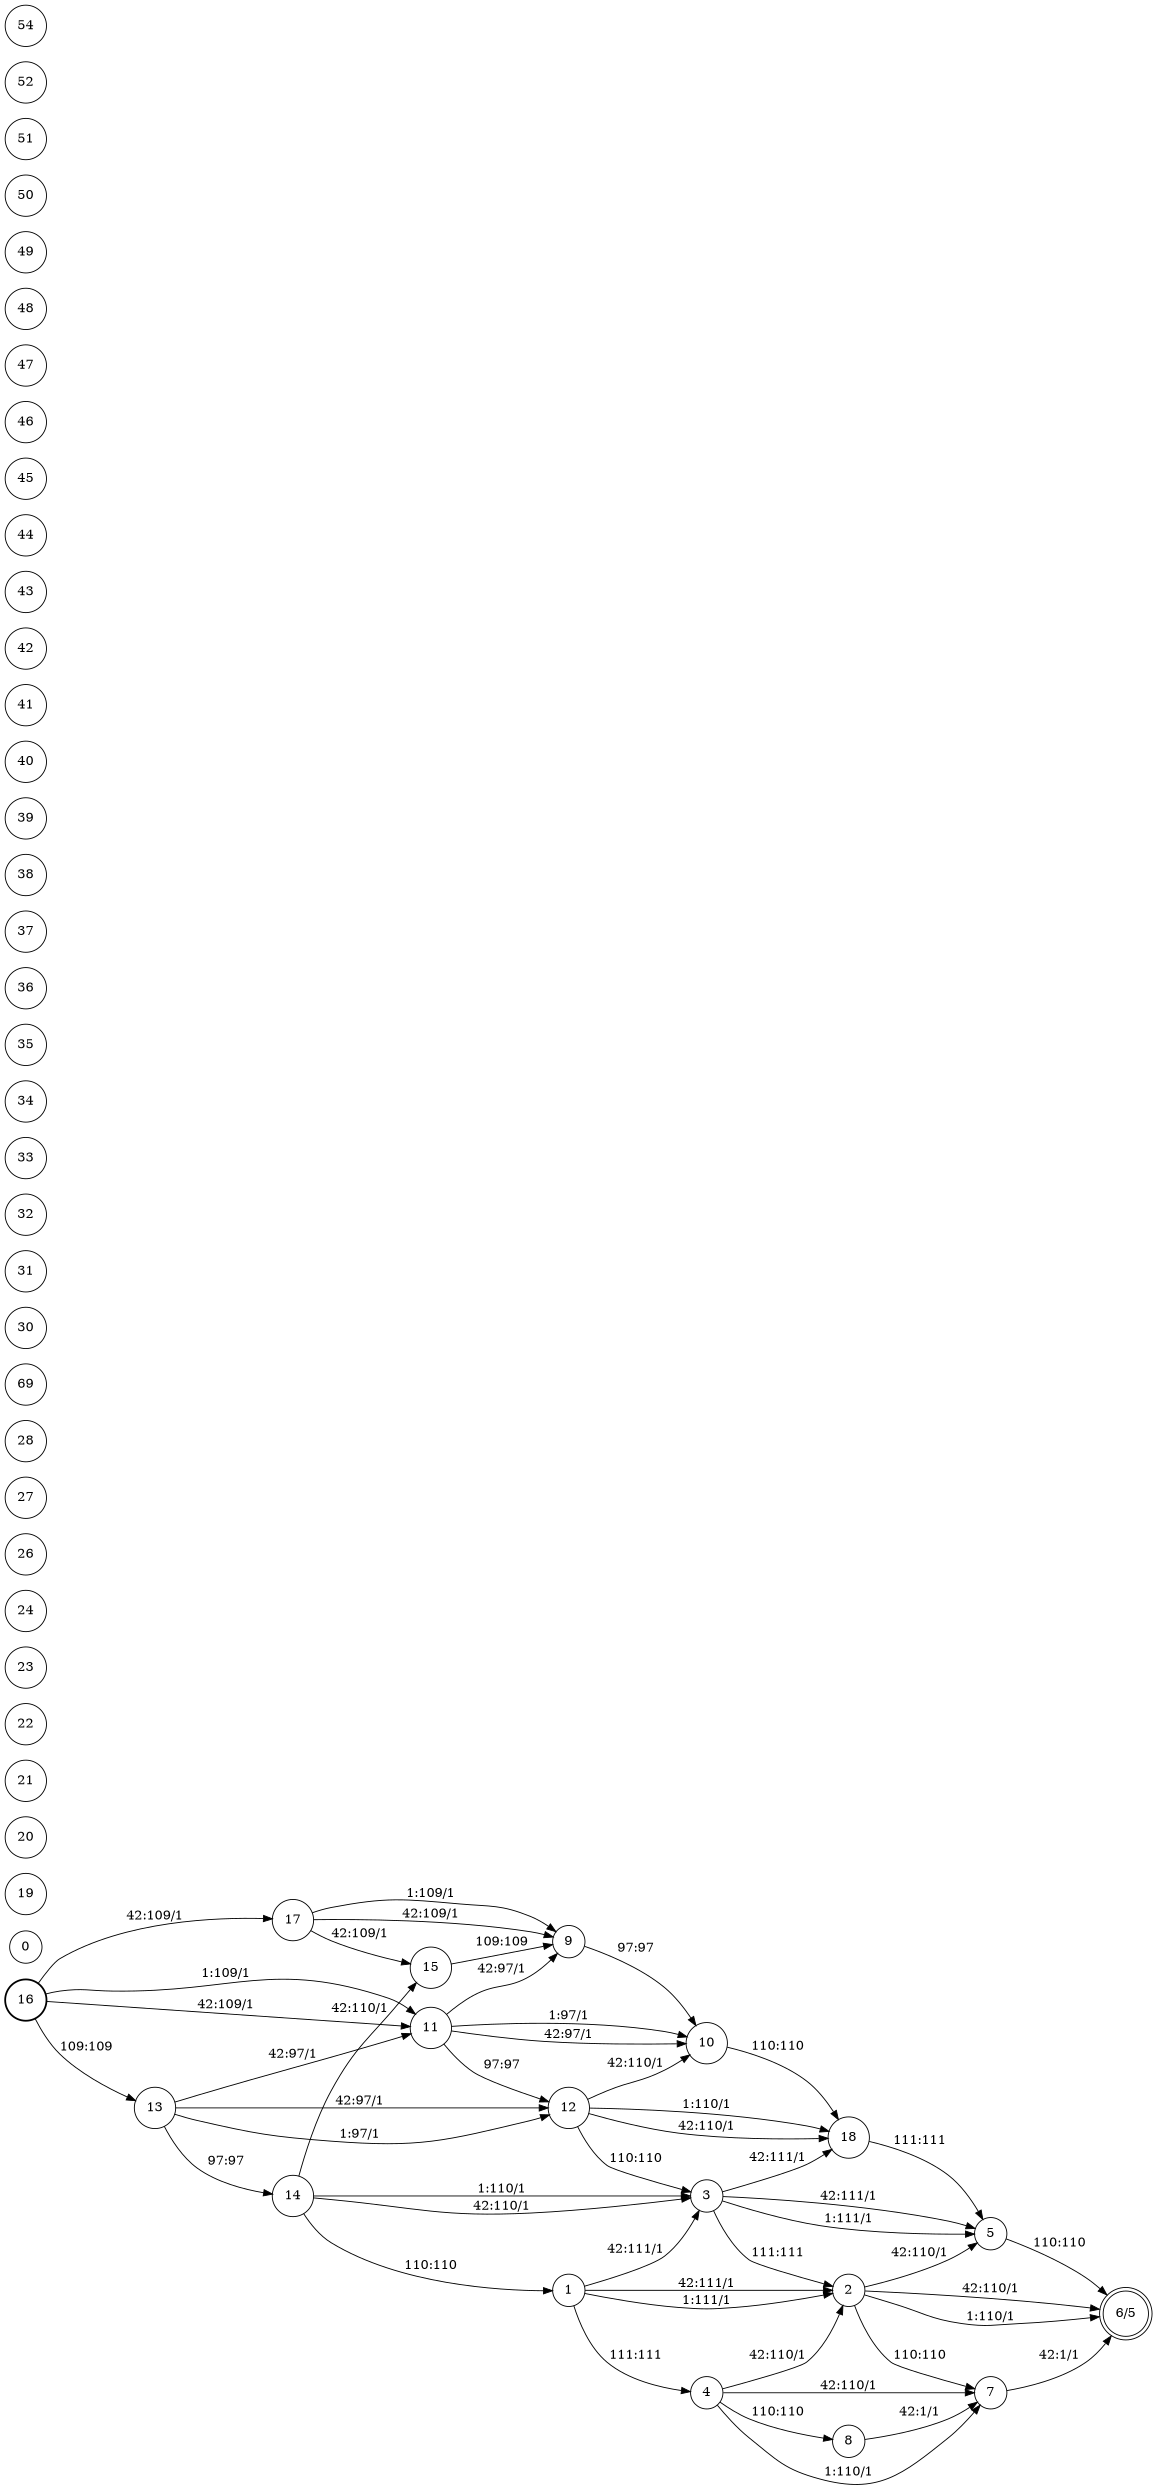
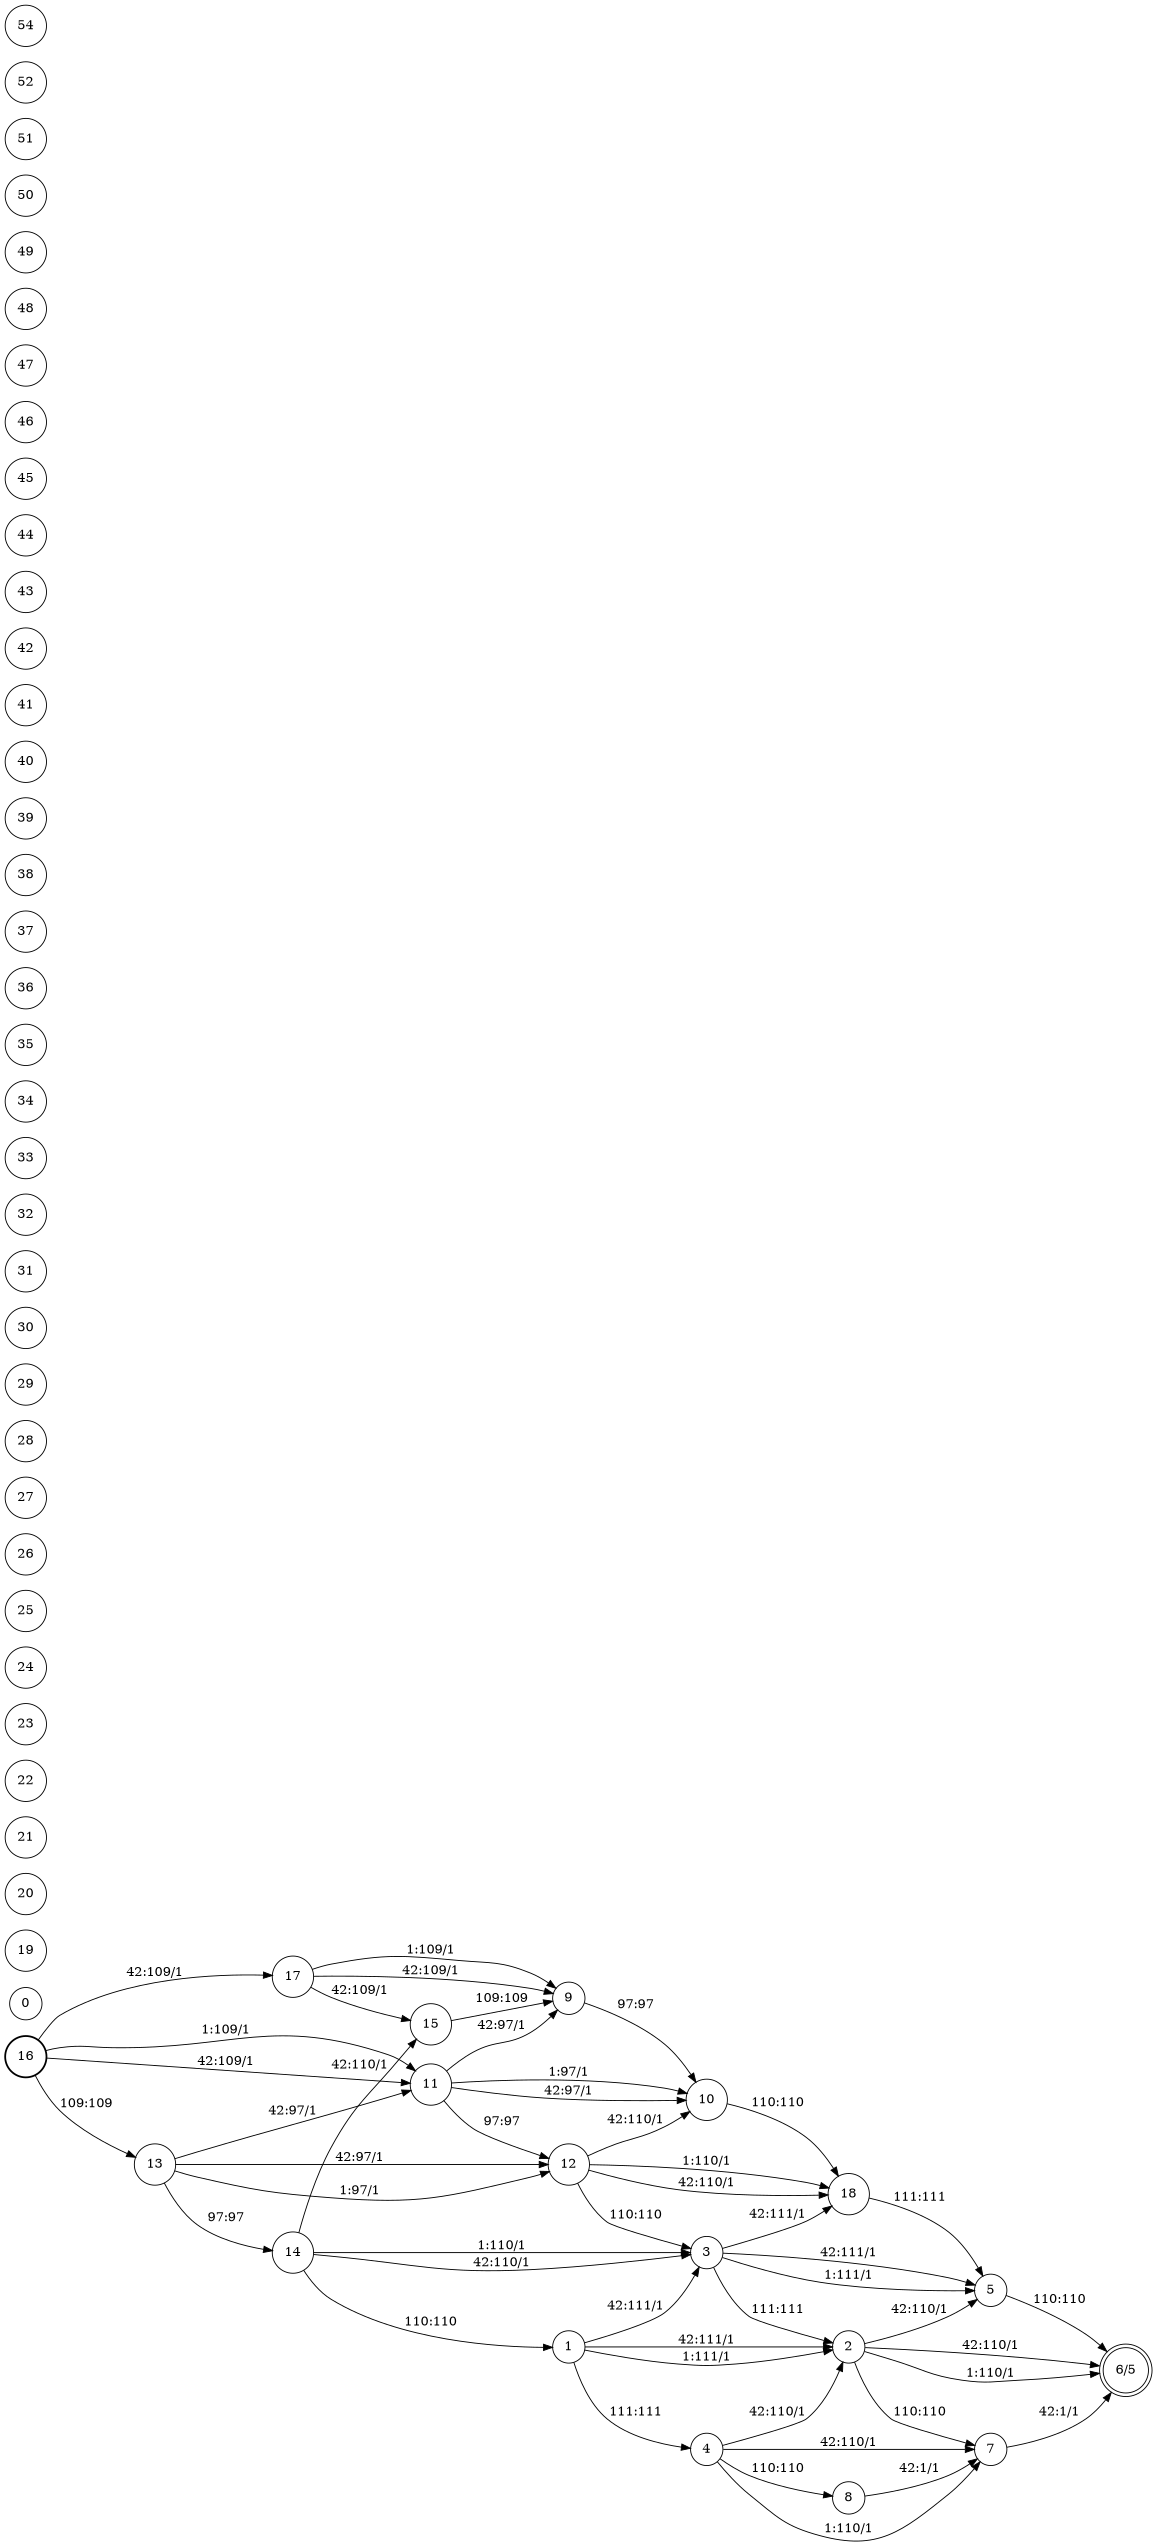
node "69": label "69" -> "29"
node "25": added
